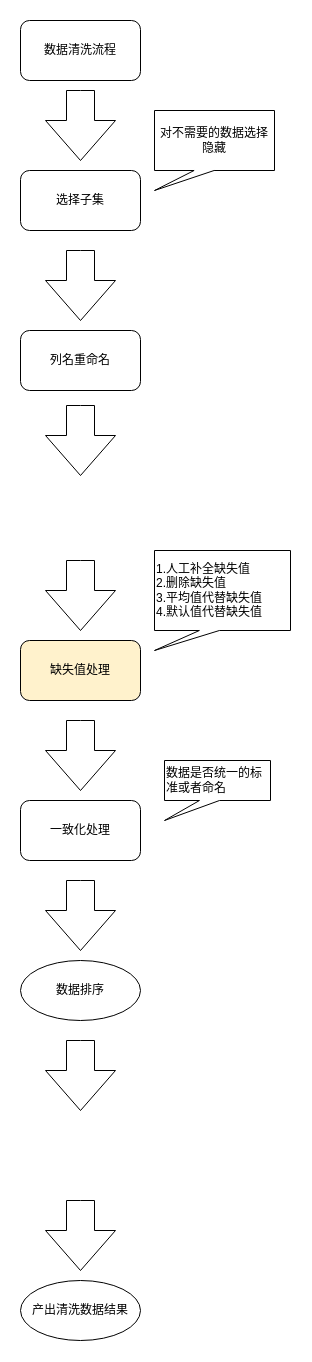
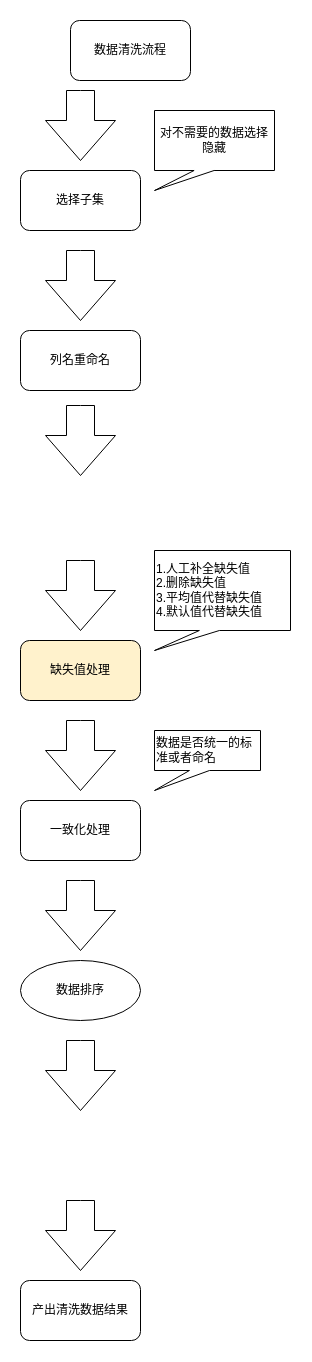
node "数据清洗流程": moved (81, 51) -> (131, 51)
node "数据是否统一的标准或者命名": moved (218, 791) -> (208, 761)
node "产出清洗数据结果": shape ellipse -> rounded rectangle
